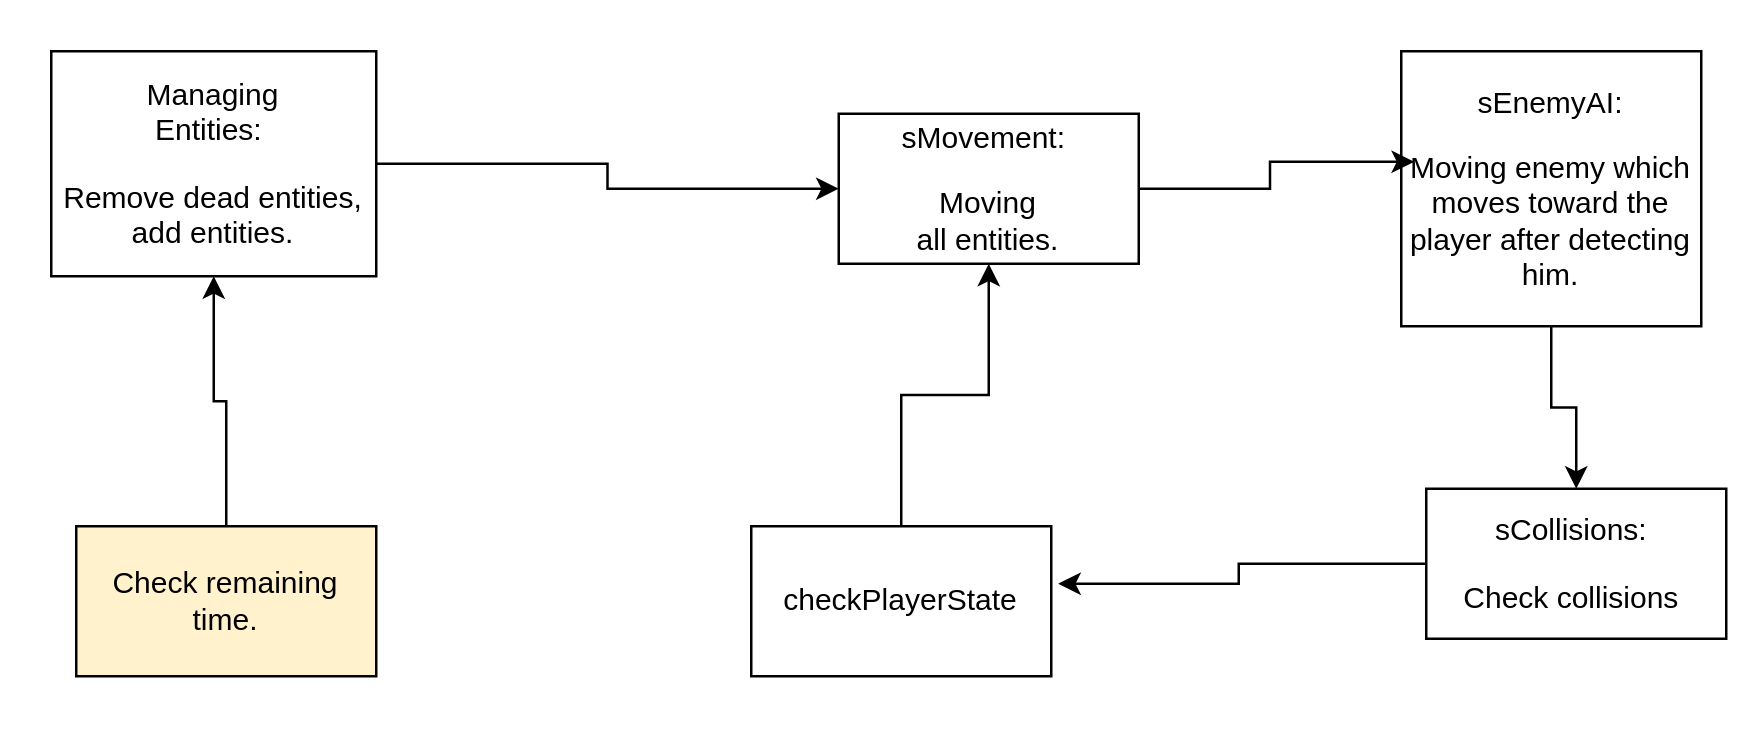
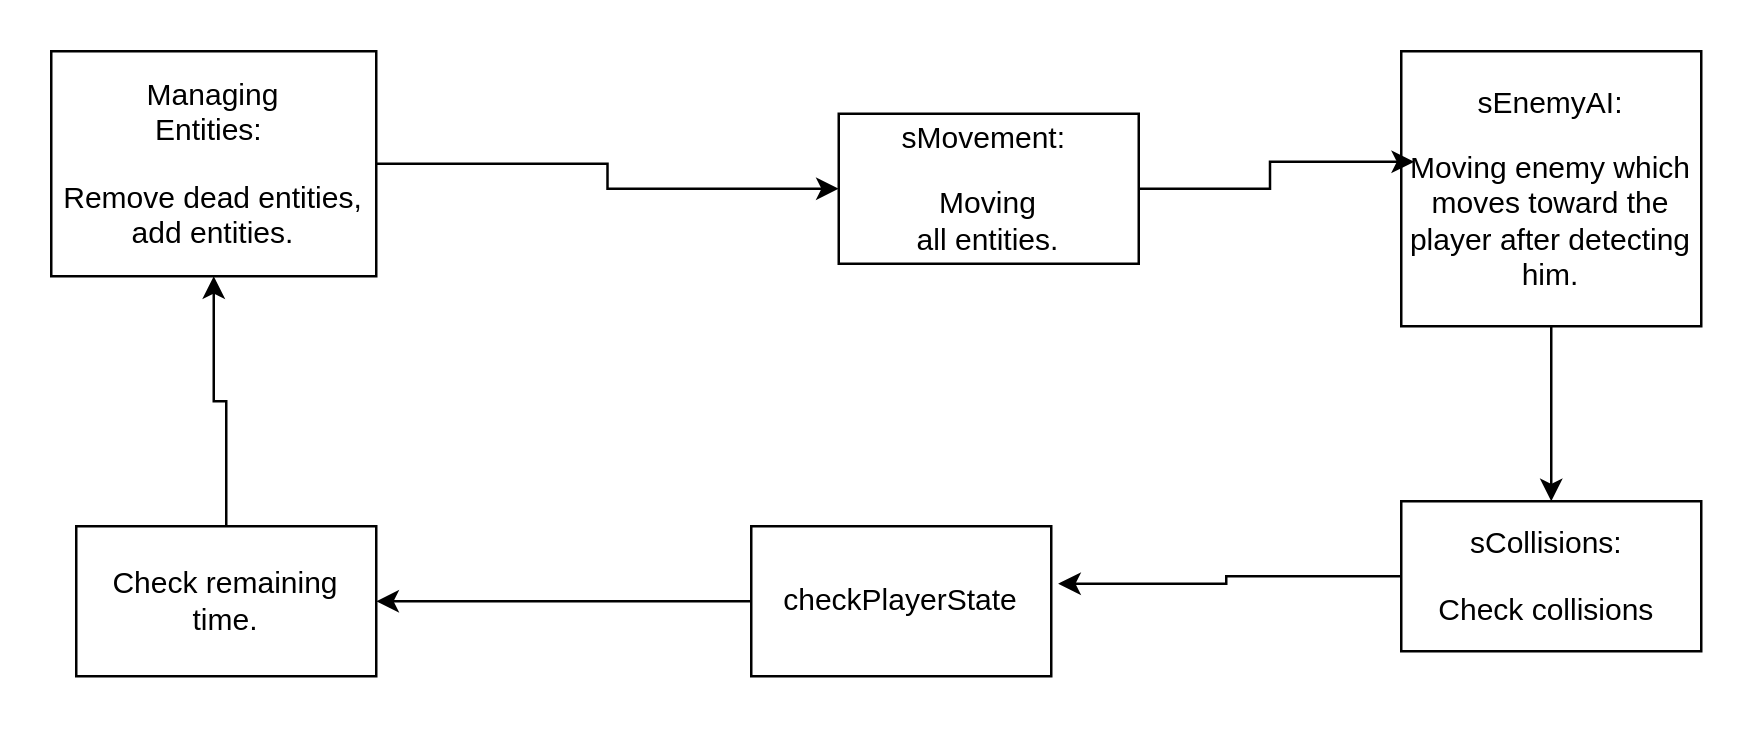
edge "checkPlayerState" -> "sMovement: Moving all entities.": now "checkPlayerState" -> "Check remaining time."
node "sCollisions: Check collisions": moved (1576, 564) -> (1551, 576)
node "Check remaining time.": fillcolor #fff2cc -> #ffffff
